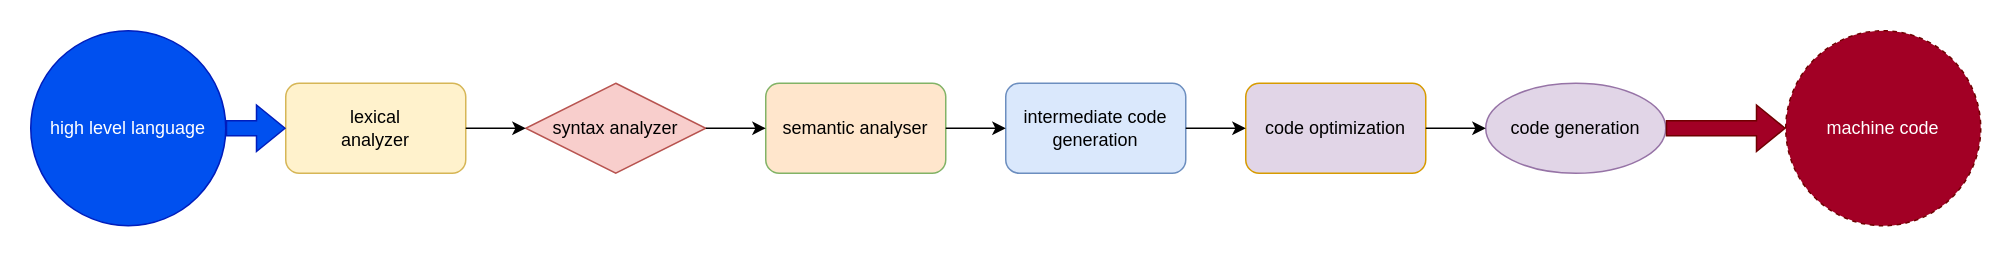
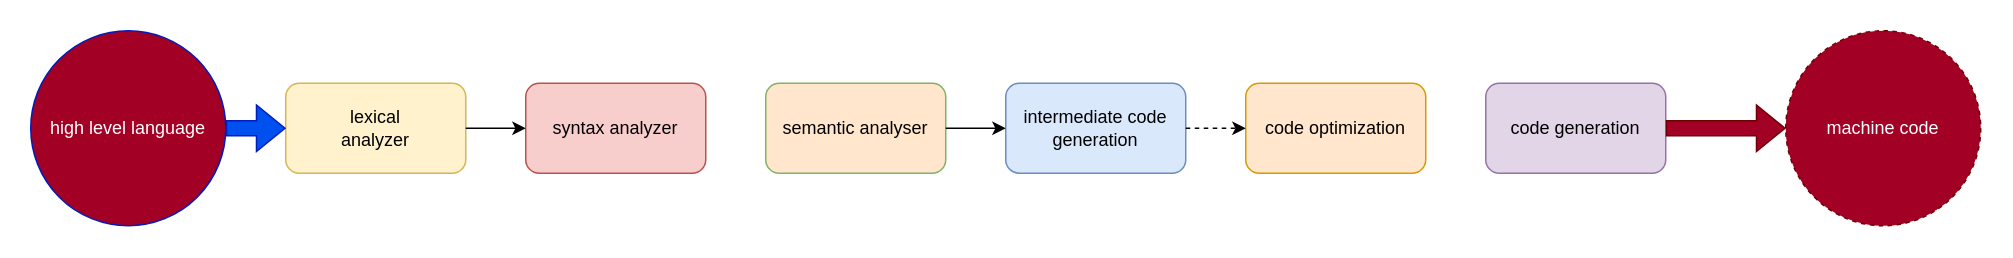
node "high level language": fillcolor #0050ef -> #a20025
node "syntax analyzer": shape diamond -> rounded rectangle
edge "syntax analyzer" -> "semantic analyser": removed
edge "intermediate code generation" -> "code optimization": style solid -> dashed
node "code optimization": fillcolor #e1d5e7 -> #ffe6cc
edge "code optimization" -> "code generation": removed
node "code generation": shape ellipse -> rounded rectangle
